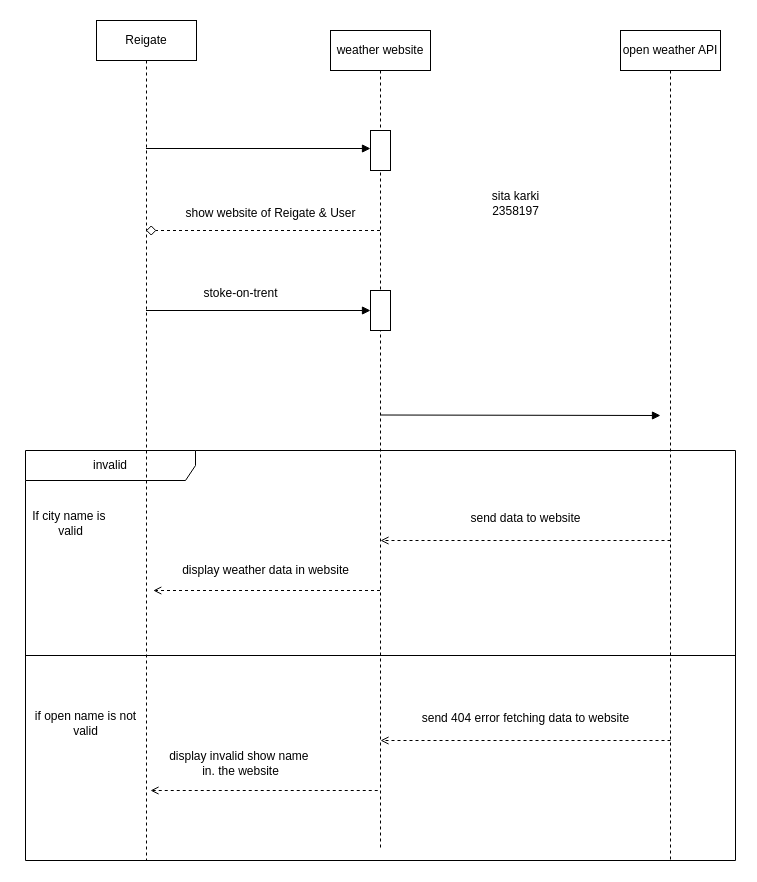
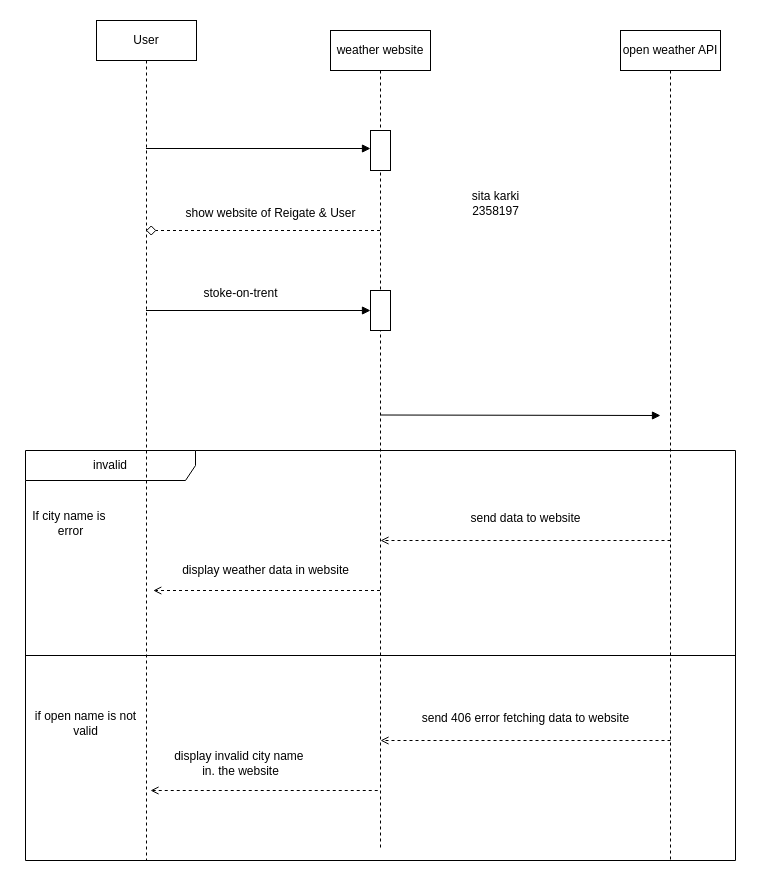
node "Reigate": label "Reigate" -> "User"
node "sita karki 2358197": moved (516, 204) -> (496, 204)
node "If city name is valid": label "If city name is valid" -> "If city name is error"
node "send 404 error fetching data to website": label "send 404 error fetching data to website" -> "send 406 error fetching data to website"
node "display invalid show name in. the website": label "display invalid show name in. the website" -> "display invalid city name in. the website"
